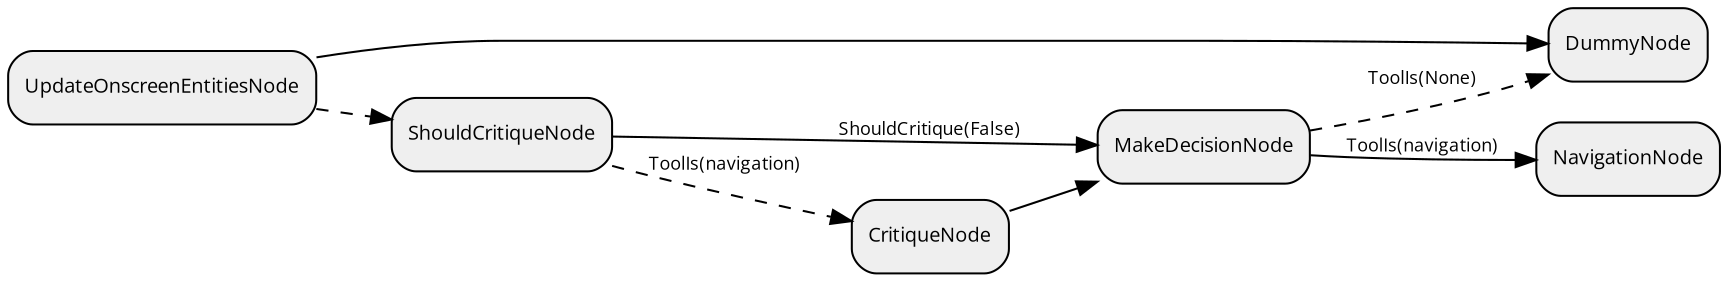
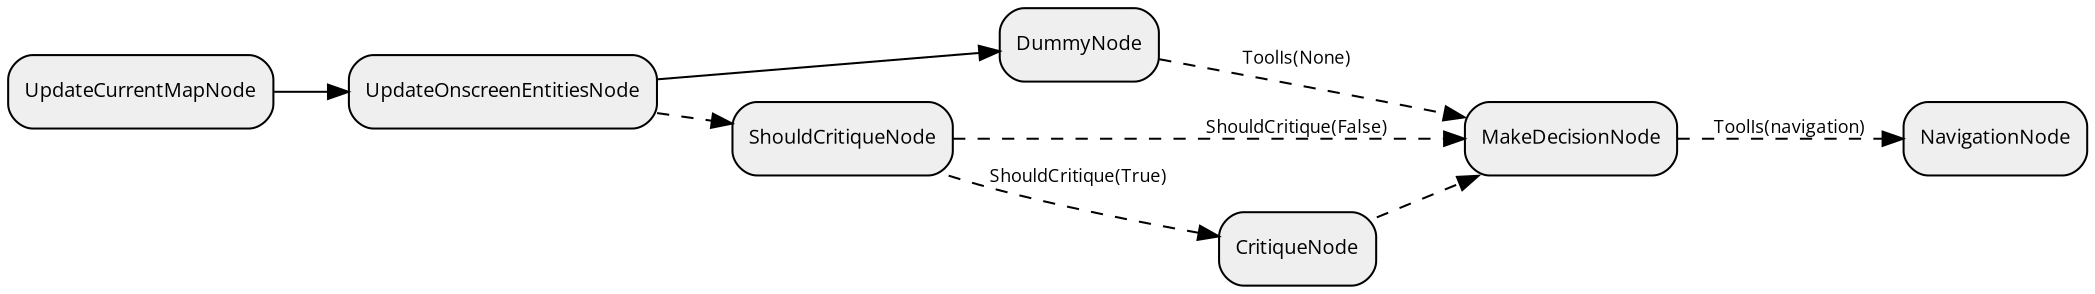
node "UpdateCurrentMapNode": added
edge "MakeDecisionNode" -> "DummyNode": reversed
edge "ShouldCritiqueNode" -> "MakeDecisionNode": style solid -> dashed
edge "MakeDecisionNode" -> "NavigationNode": style solid -> dashed
edge "ShouldCritiqueNode" -> "CritiqueNode": label "ToolIs(navigation)" -> "ShouldCritique(True)"
edge "CritiqueNode" -> "MakeDecisionNode": style solid -> dashed
